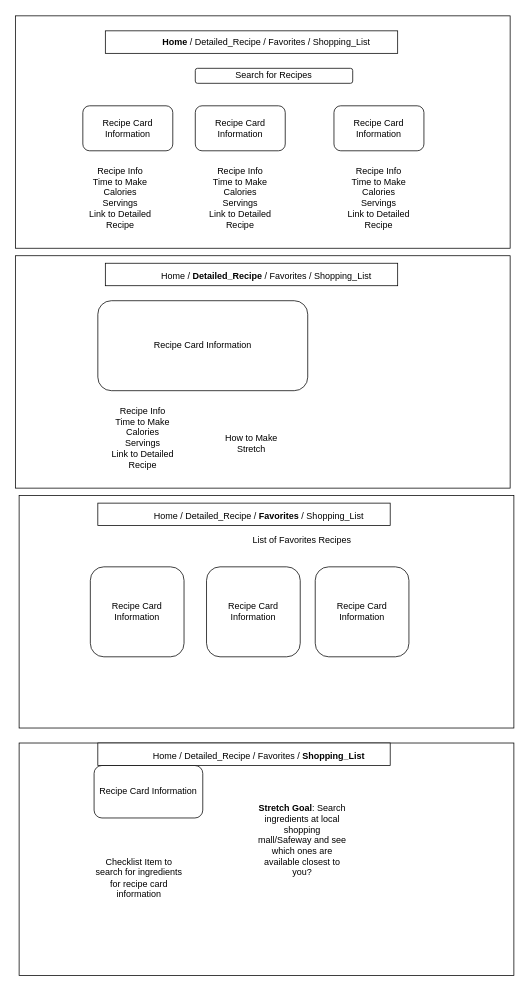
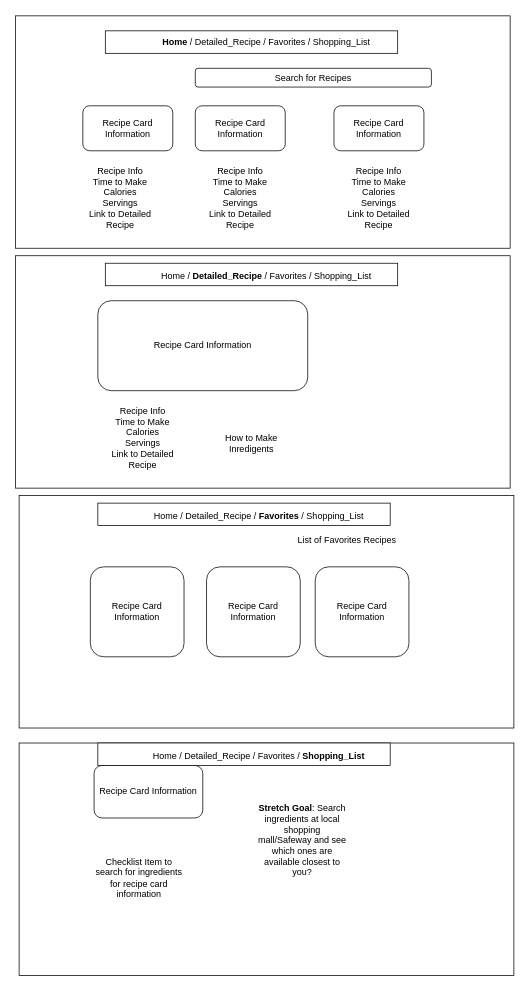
node "Search for Recipes": size 158x15 -> 236x19
node "How to Make Stretch": label "How to Make Stretch" -> "How to Make Inredigents"
node "List of Favorites Recipes": moved (302, 540) -> (347, 540)
